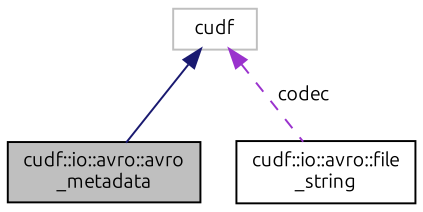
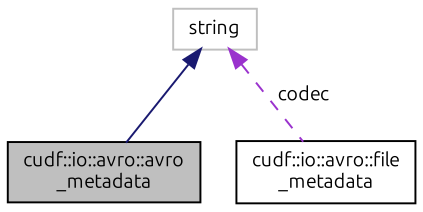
node "cudf": label "cudf" -> "string"
node "cudf::io::avro::file _string": label "cudf::io::avro::file _string" -> "cudf::io::avro::file _metadata"
